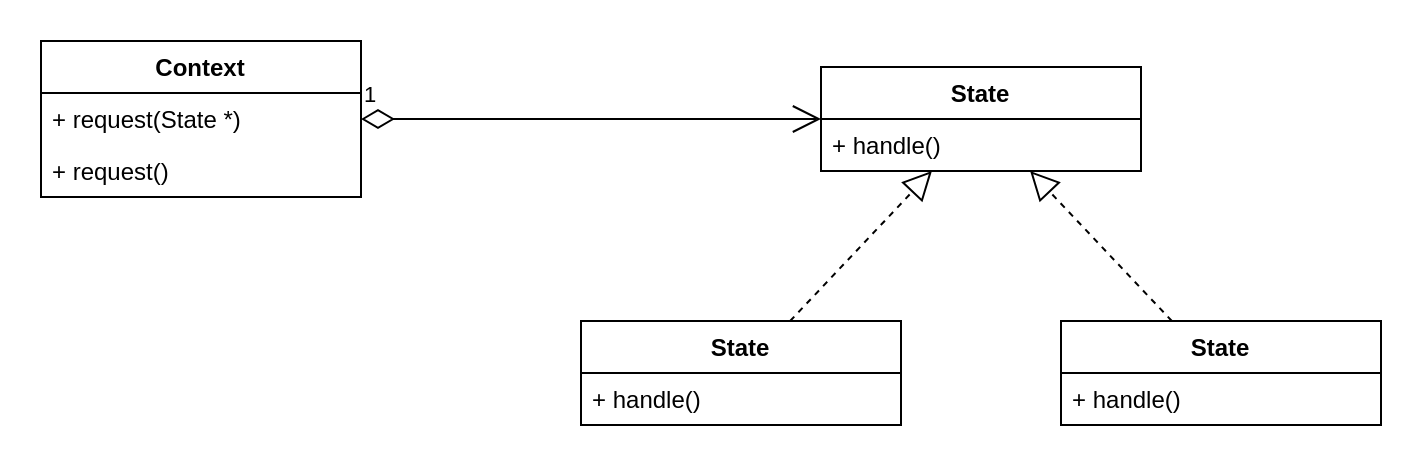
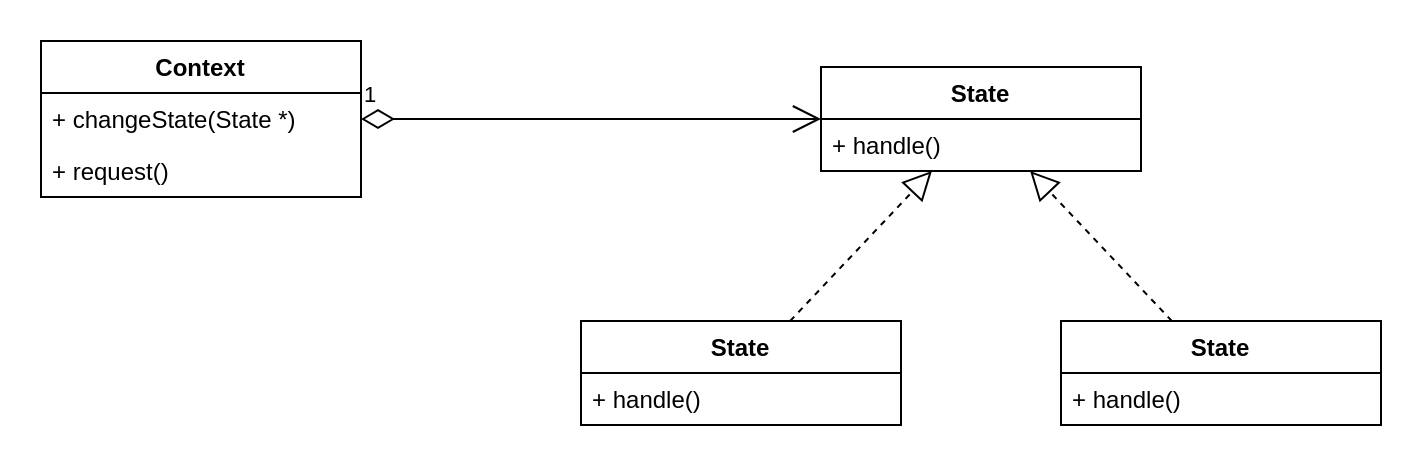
node "+ request(State *)": label "+ request(State *)" -> "+ changeState(State *)"
